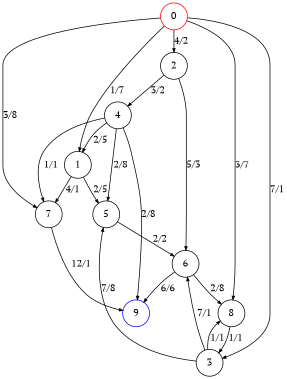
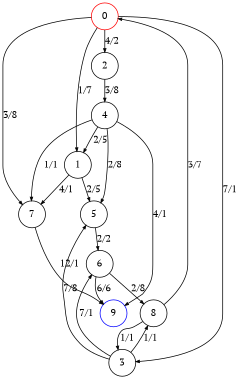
edge "2" -> "4": label "3/2" -> "3/8"
edge "0" -> "8": reversed
edge "2" -> "6": removed, label "5/3"
edge "4" -> "9": label "2/8" -> "4/1"
